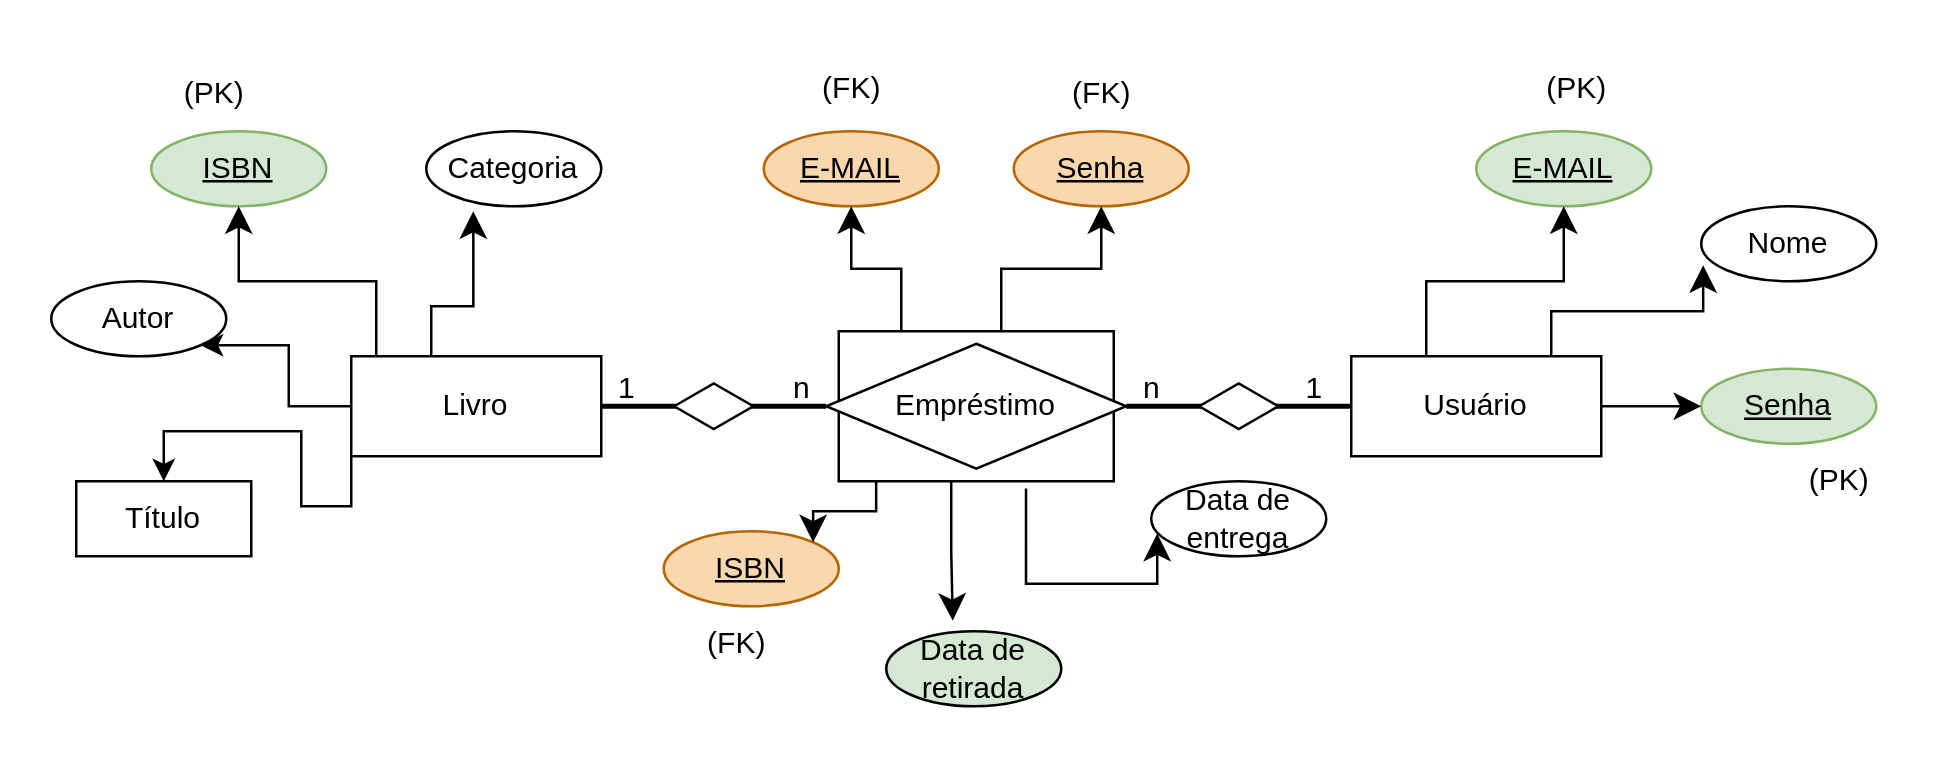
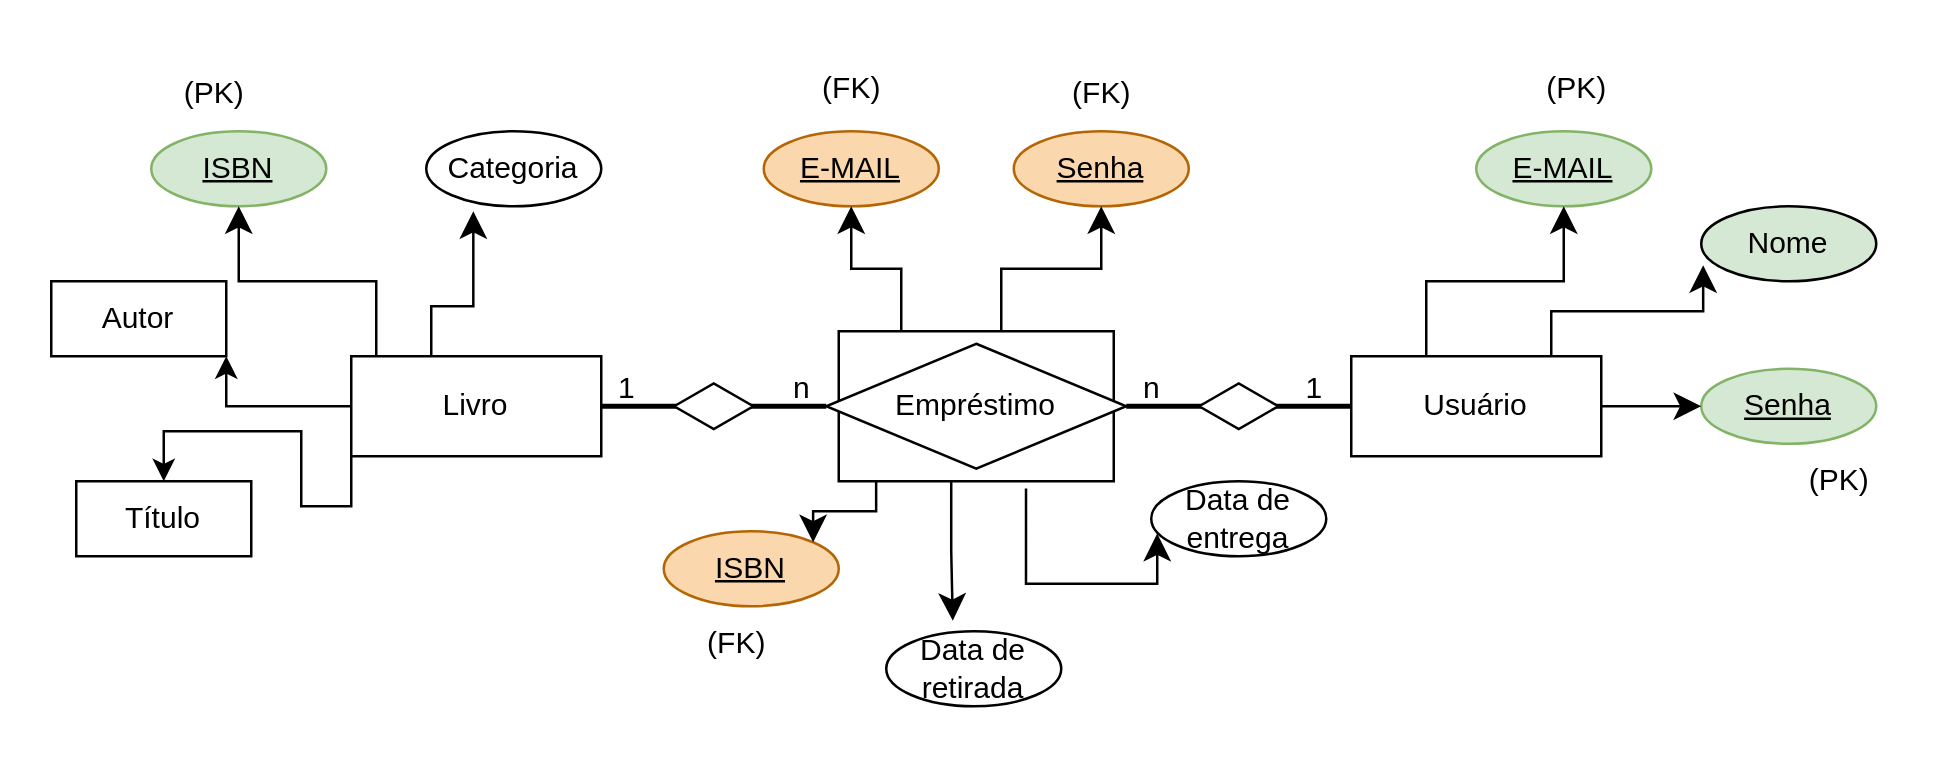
node "Nome": fillcolor #ffffff -> #d5e8d4
node "Autor": shape ellipse -> rectangle
node "Data de retirada": fillcolor #d5e8d4 -> #ffffff
